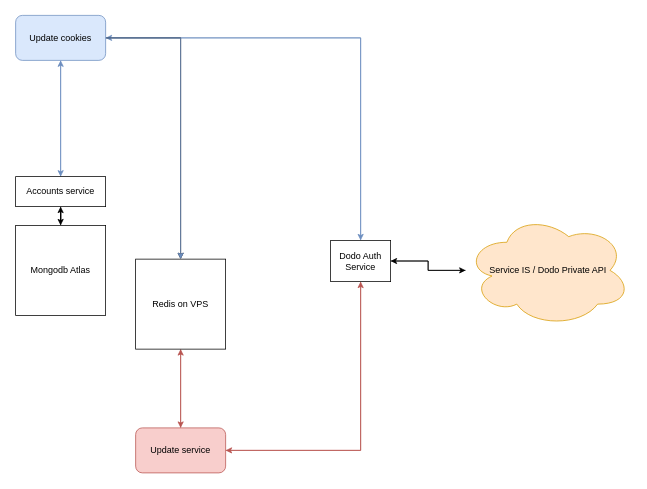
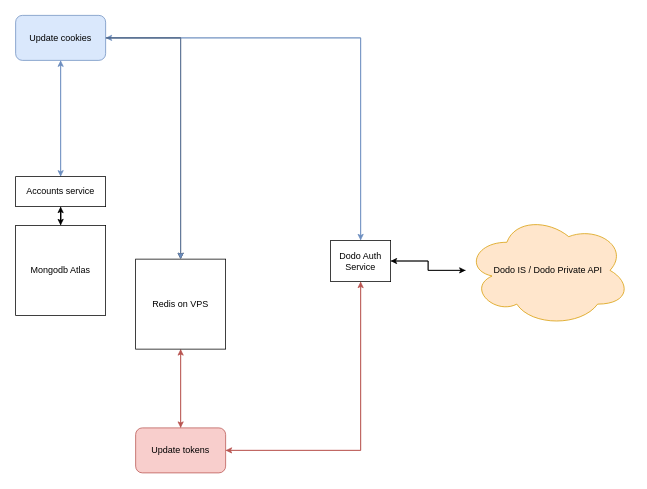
node "Service IS / Dodo Private API": label "Service IS / Dodo Private API" -> "Dodo IS / Dodo Private API"
node "Update service": label "Update service" -> "Update tokens"
